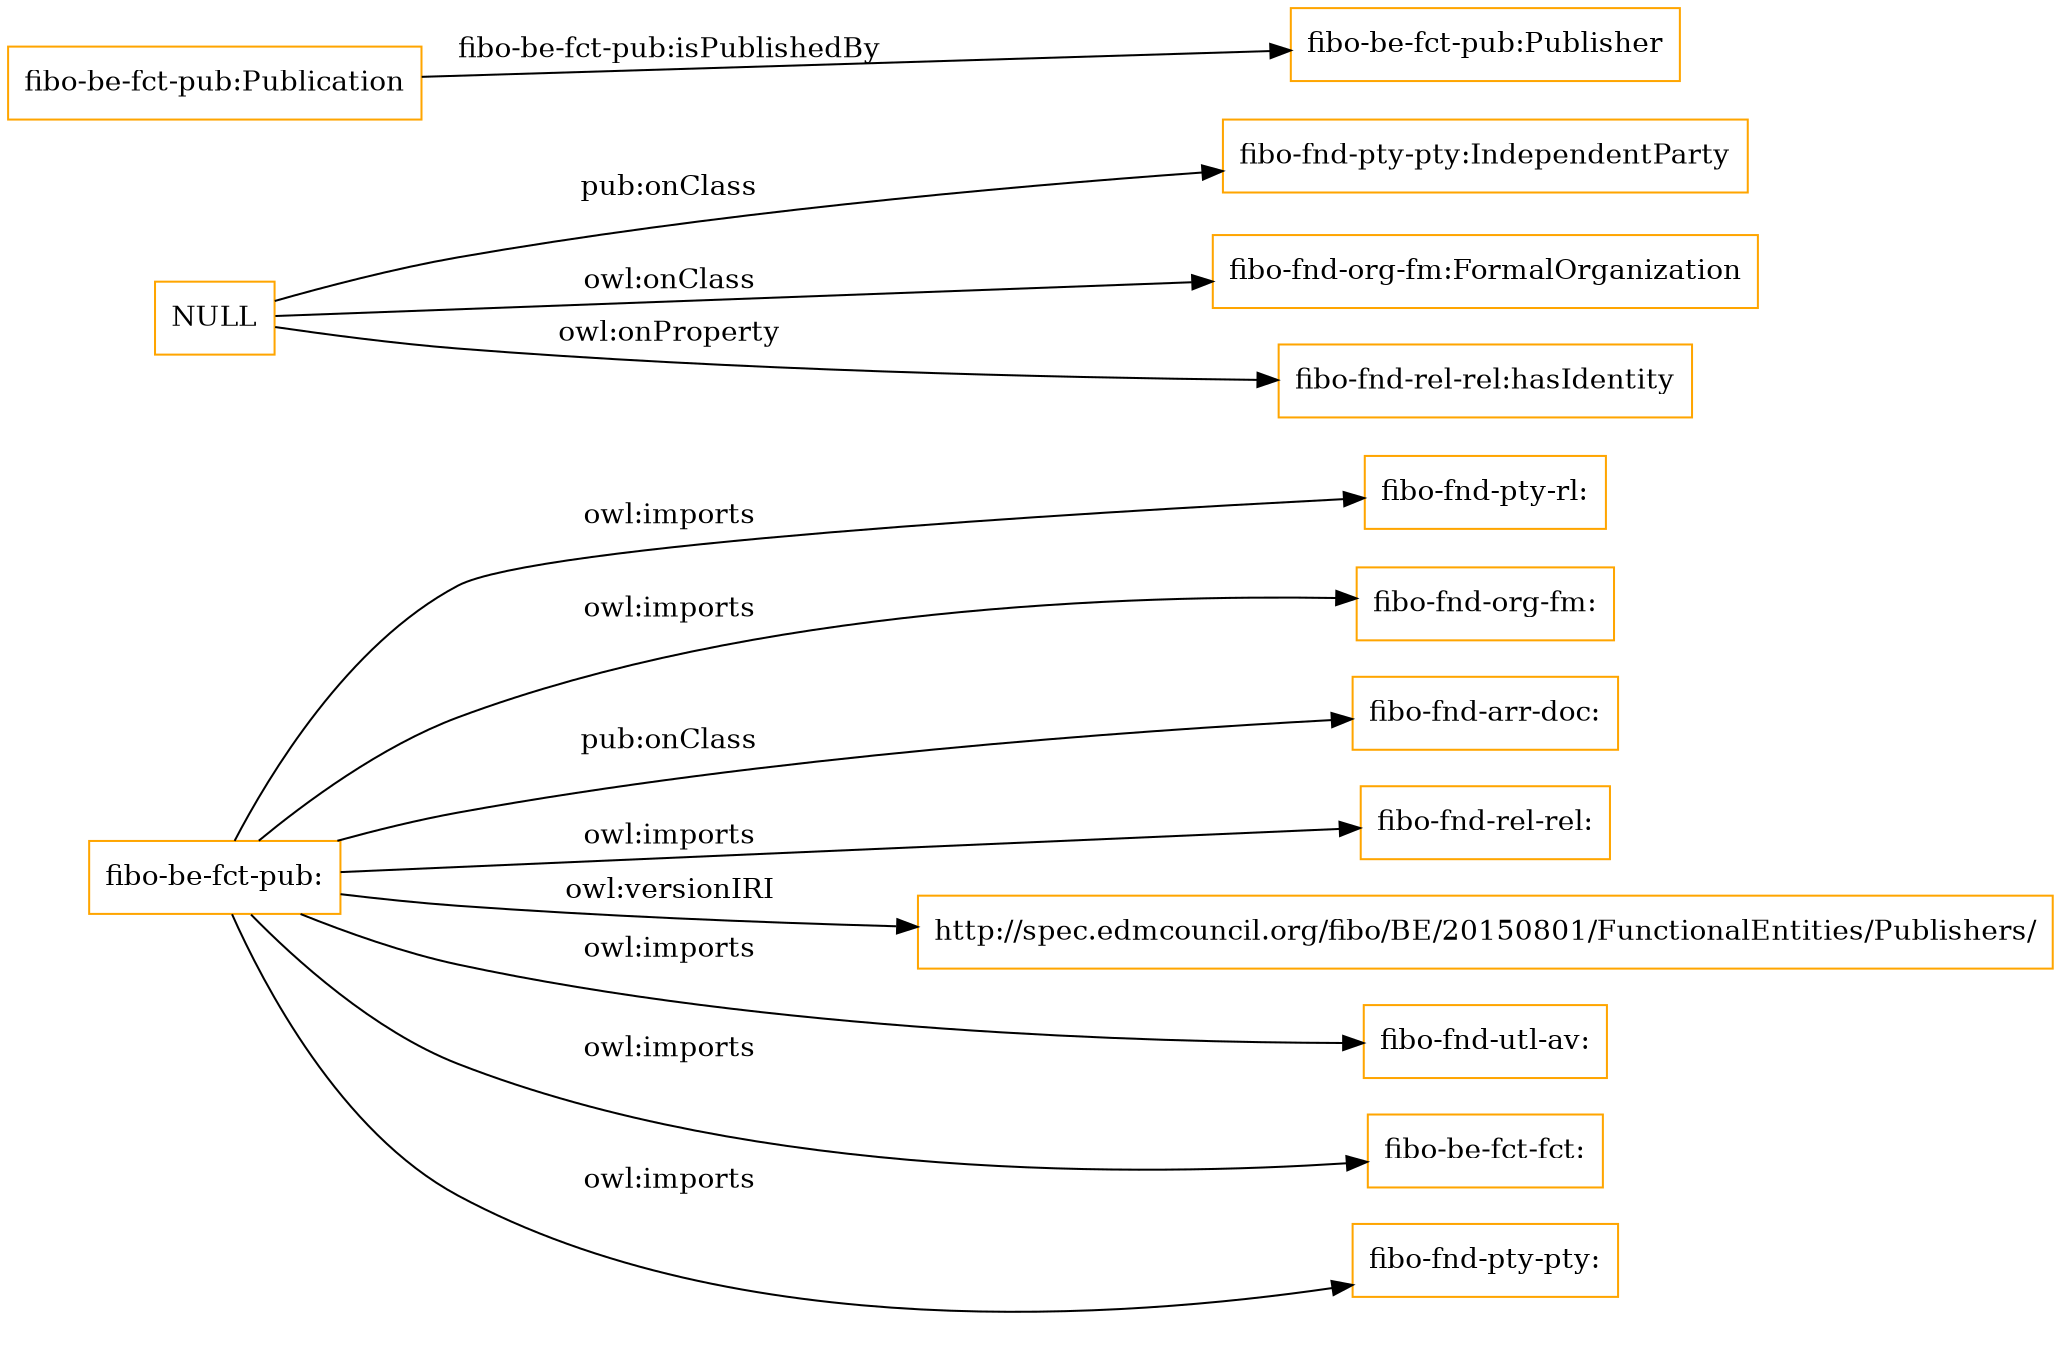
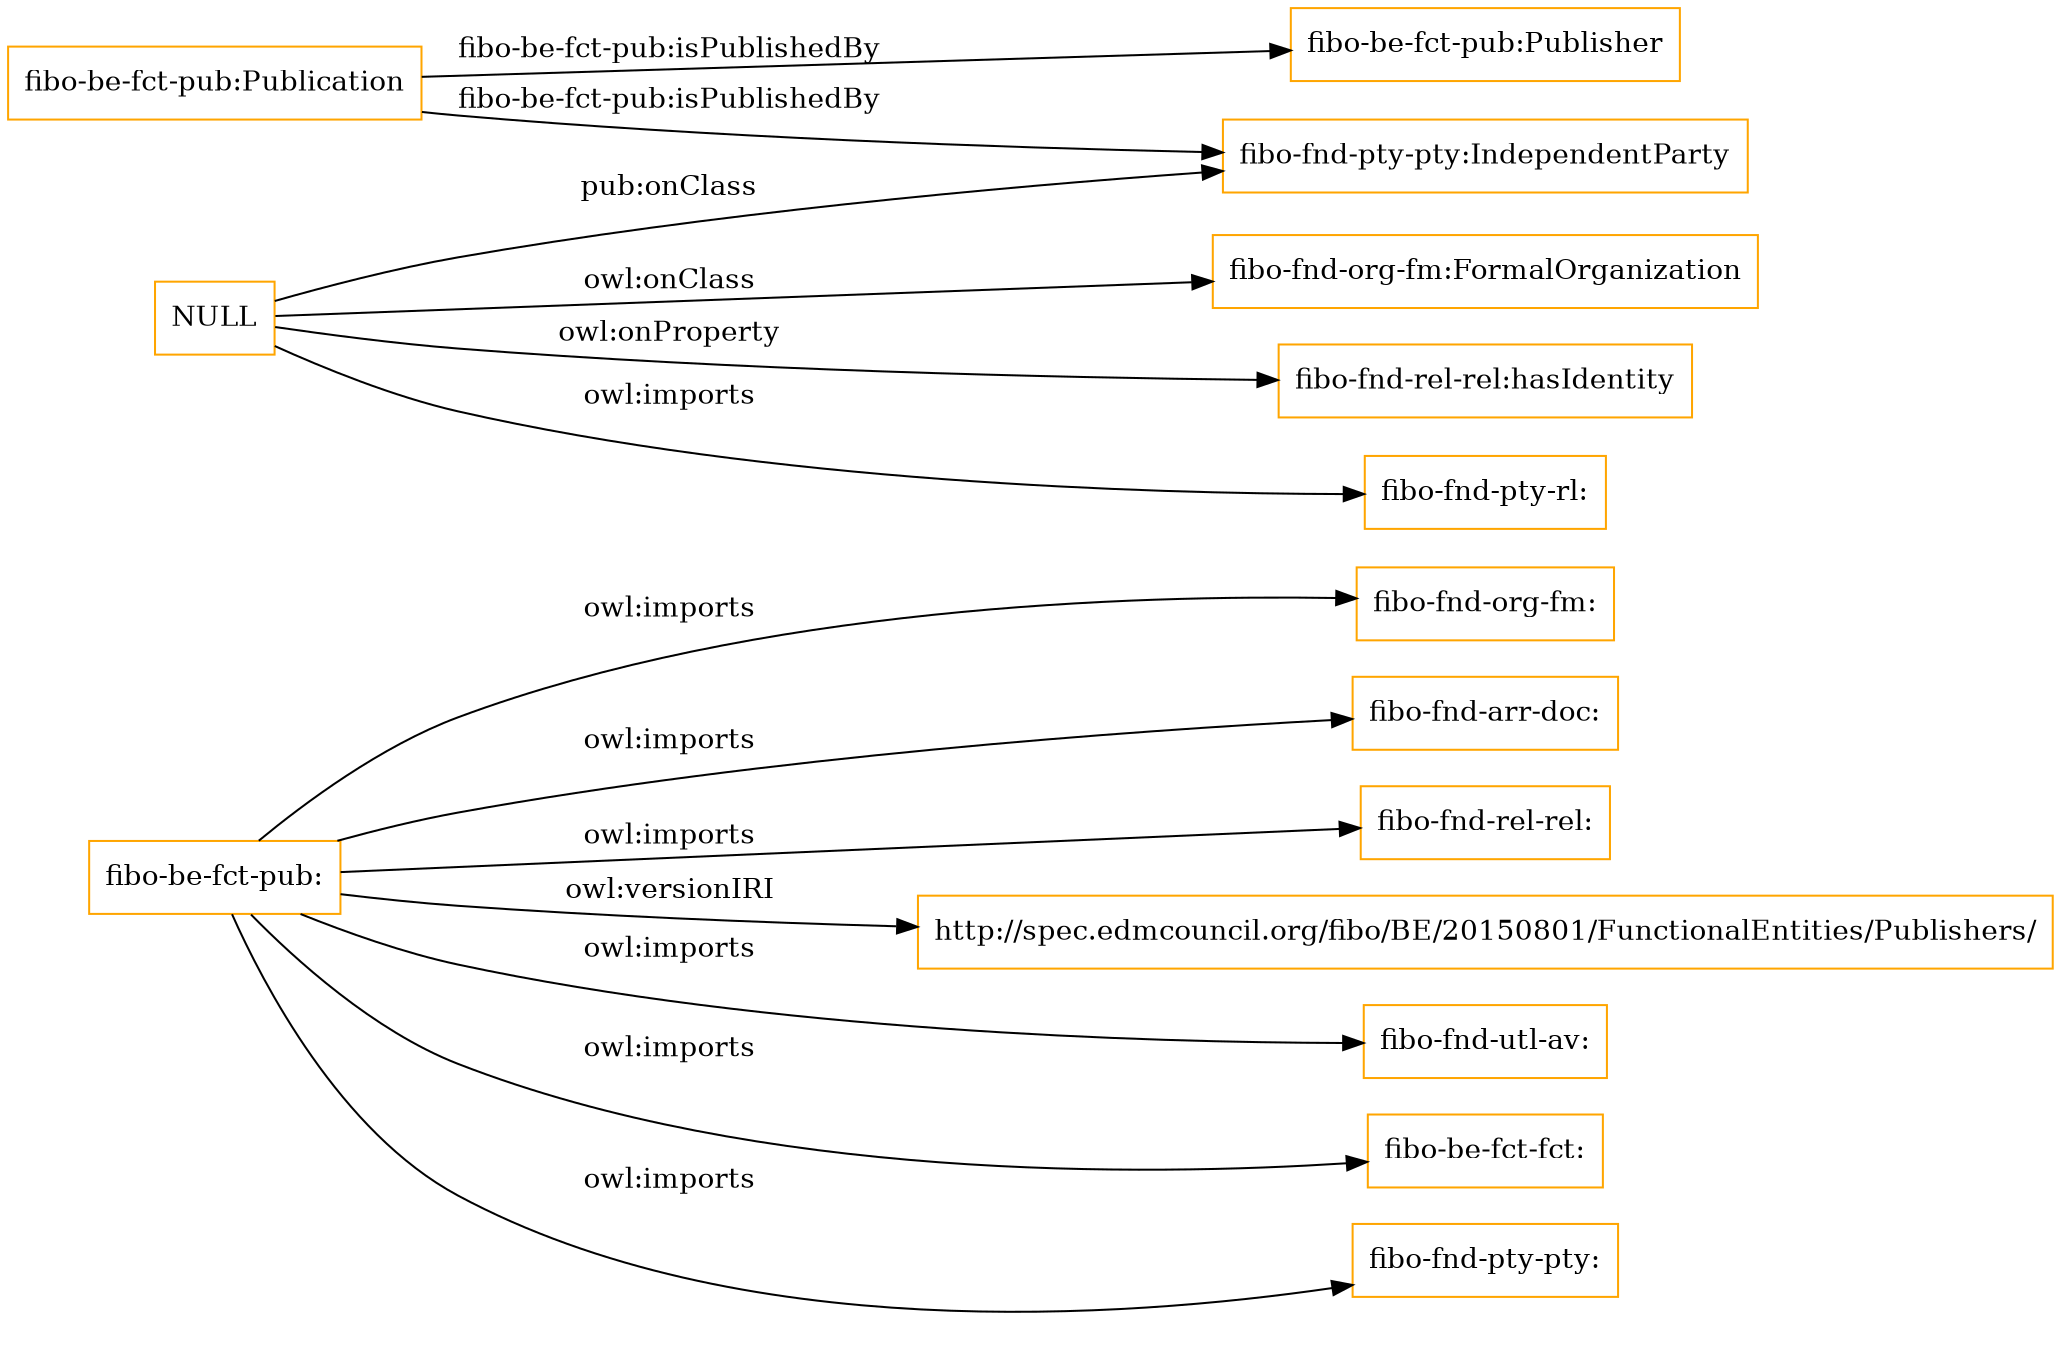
edge "fibo-be-fct-pub:Publication" -> "fibo-fnd-pty-pty:IndependentParty": added, label "fibo-be-fct-pub:isPublishedBy"
edge "fibo-be-fct-pub:" -> "fibo-fnd-pty-rl:": now "NULL" -> "fibo-fnd-pty-rl:"
edge "fibo-be-fct-pub:" -> "fibo-fnd-arr-doc:": label "pub:onClass" -> "owl:imports"
